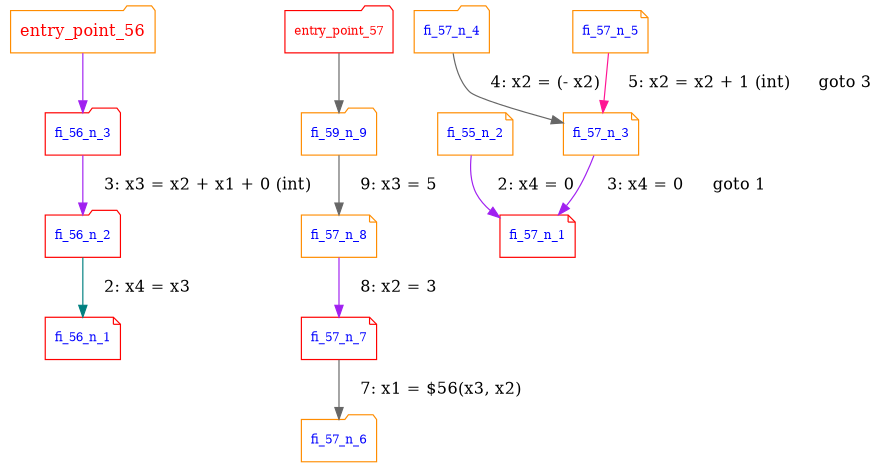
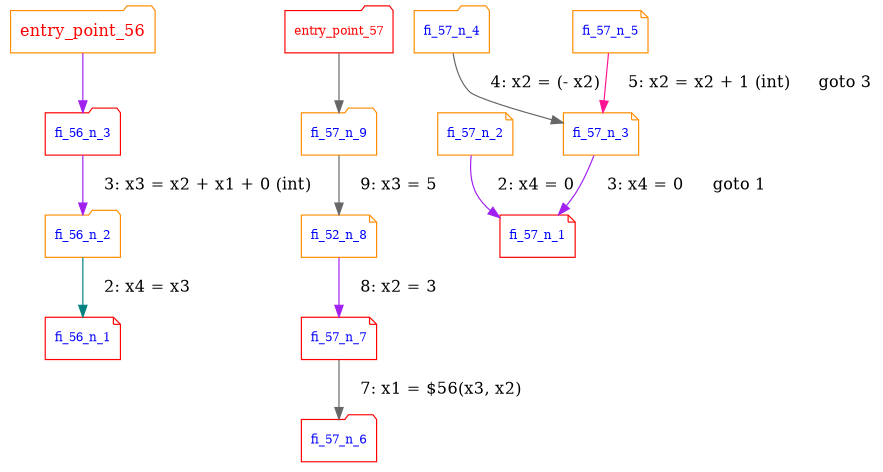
node "fi_59_n_9": label "fi_59_n_9" -> "fi_57_n_9"
node "fi_55_n_2": label "fi_55_n_2" -> "fi_57_n_2"
node "fi_56_n_2": color red -> darkorange
node "fi_57_n_8": label "fi_57_n_8" -> "fi_52_n_8"
node "fi_57_n_6": color darkorange -> red
